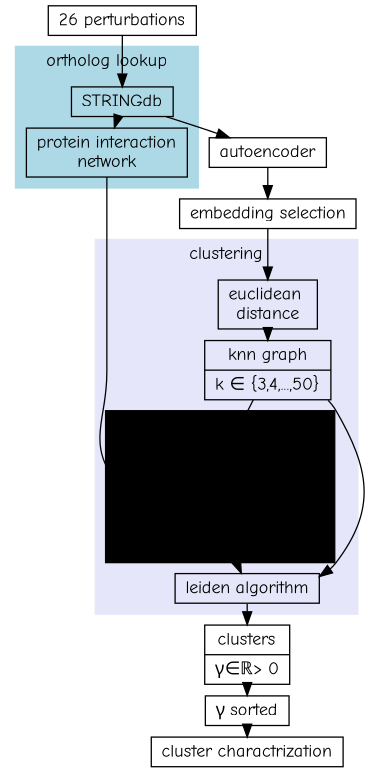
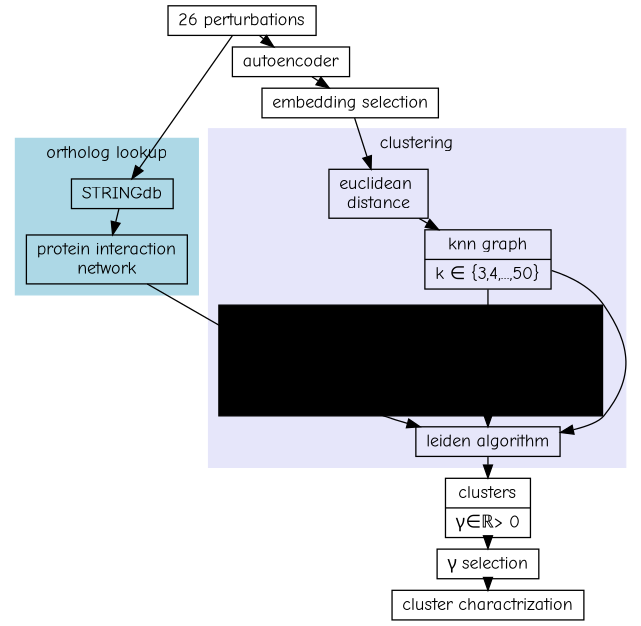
edge "STRINGdb" -> "autoencoder": now "26 perturbations" -> "autoencoder"
edge "gene interaction network" -> "GSEA": now "gene interaction network" -> "leiden algorithm"
node "γ sorted": label "γ sorted" -> "γ selection"
